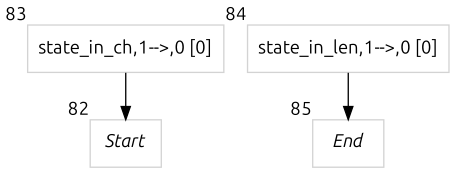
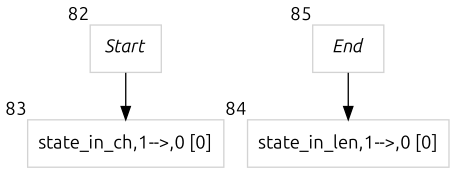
edge "state_in_ch,1-->,0 [0] 83" -> "Start": reversed
edge "state_in_len,1-->,0 [0] 84" -> "End": reversed
